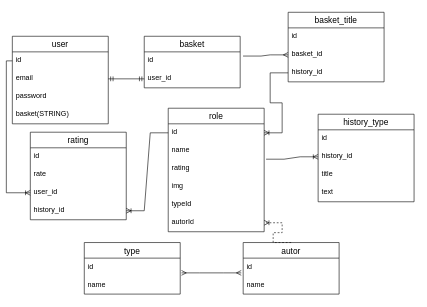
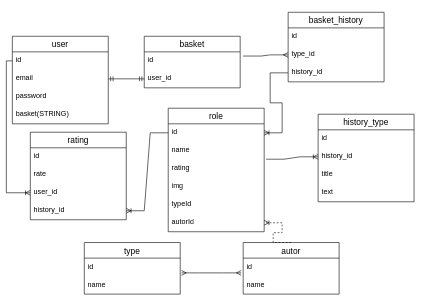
node "basket_title": label "basket_title" -> "basket_history"
node "basket_id": label "basket_id" -> "type_id"
